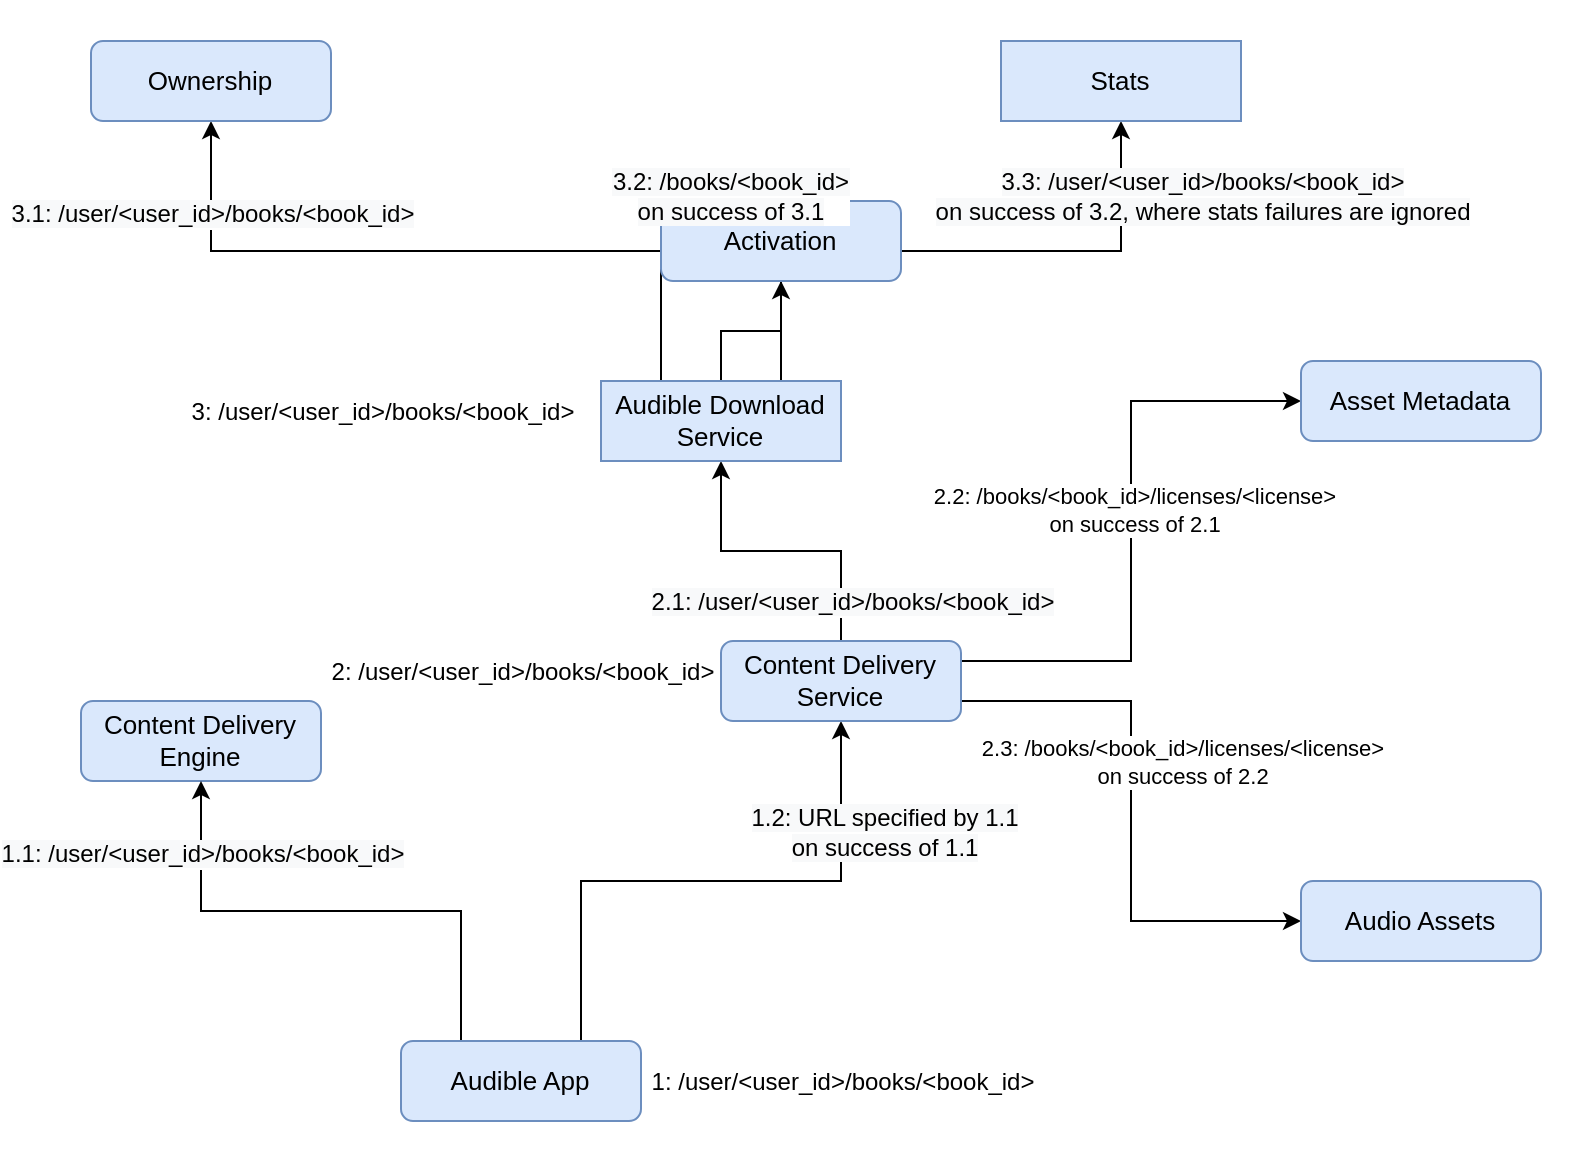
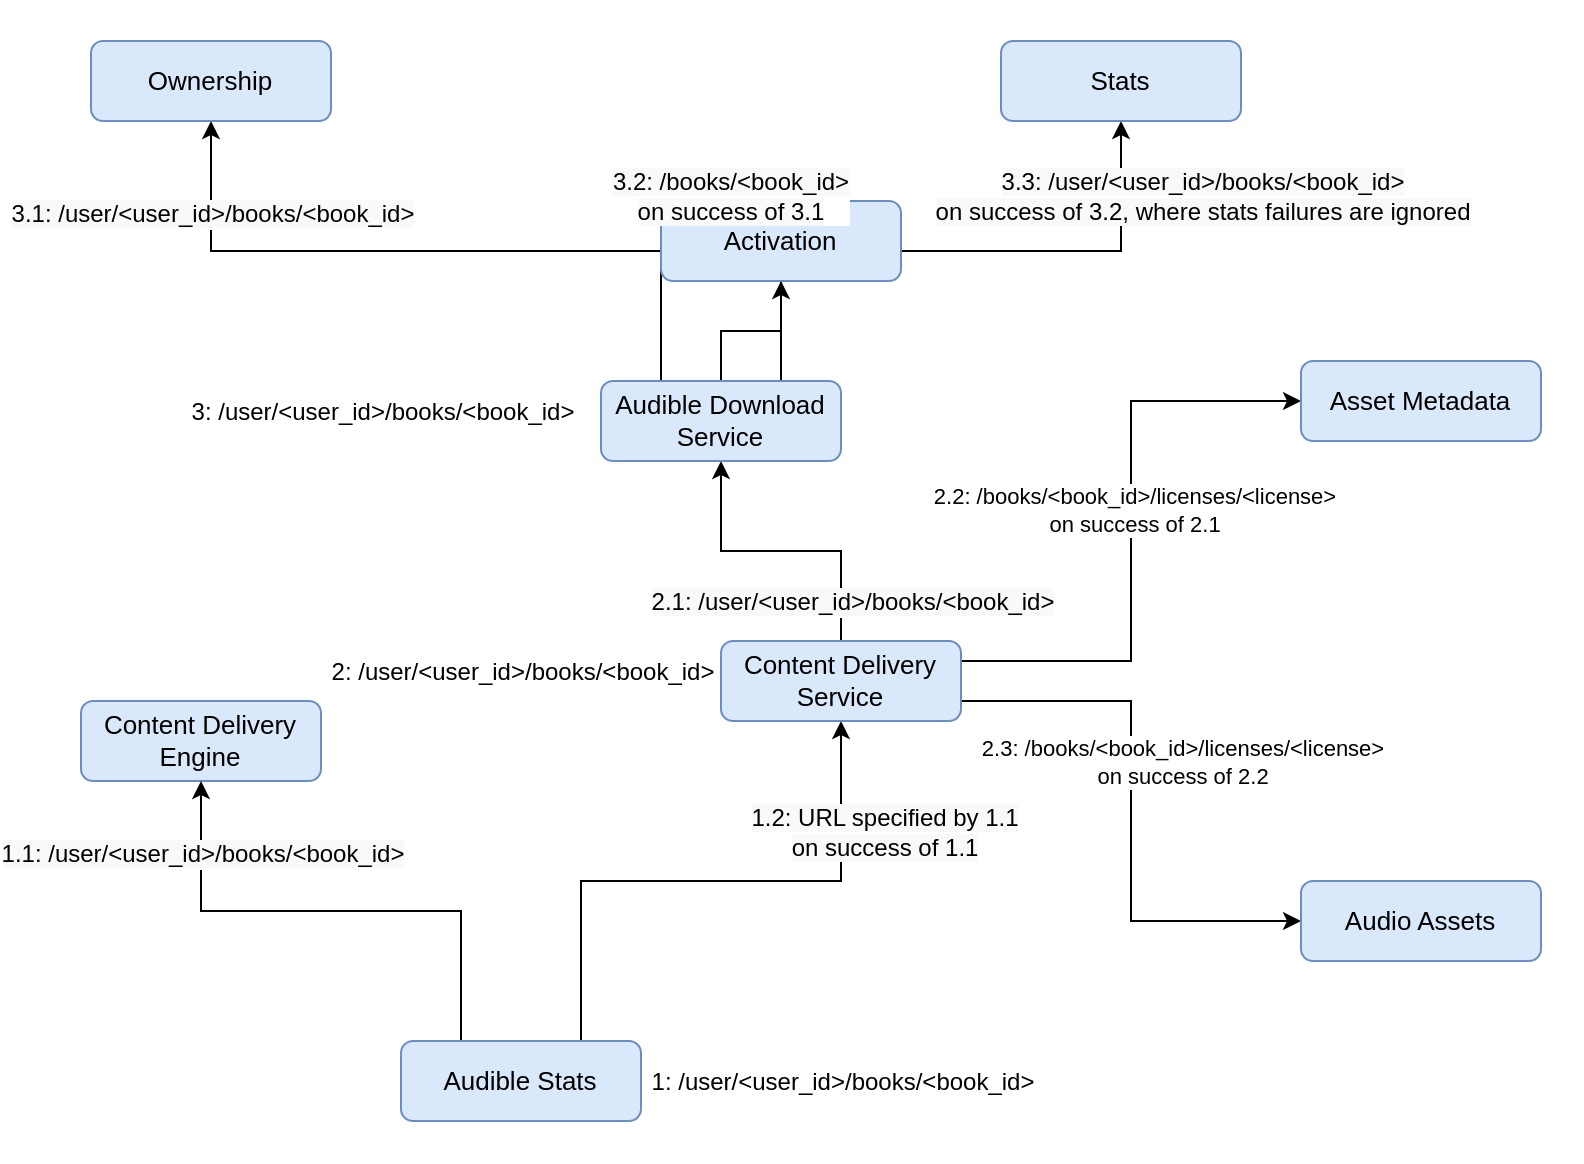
node "Stats": shape rectangle -> rounded rectangle
node "Audible Download Service": shape rectangle -> rounded rectangle
node "Audible App": label "Audible App" -> "Audible Stats"
